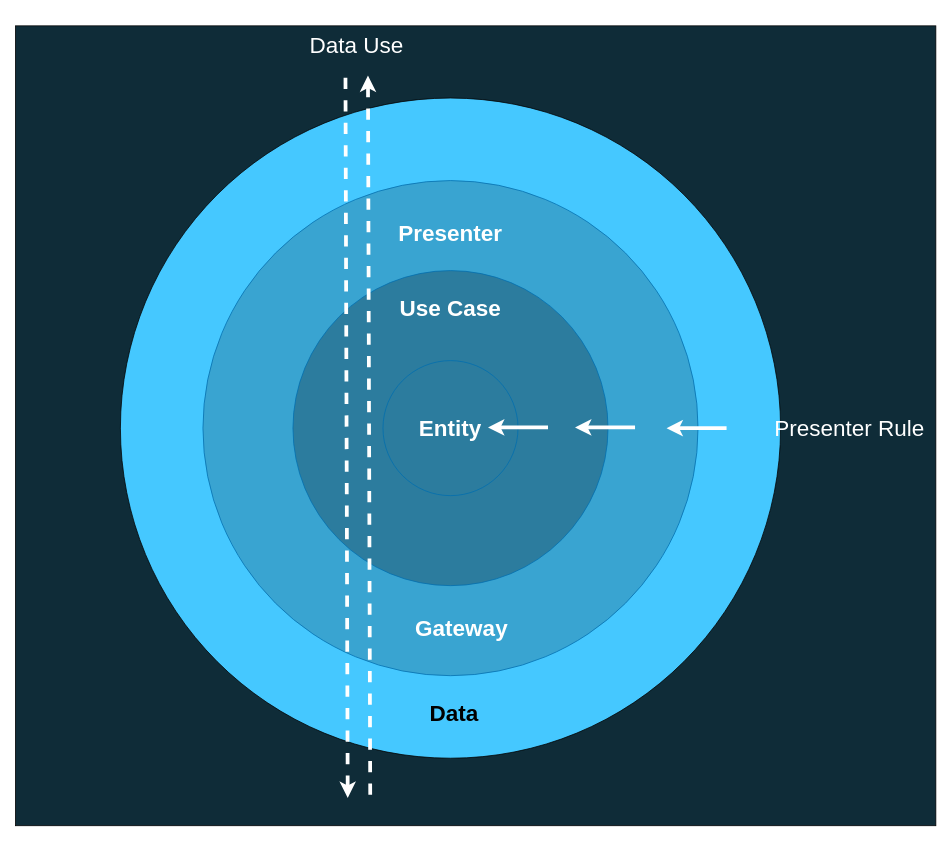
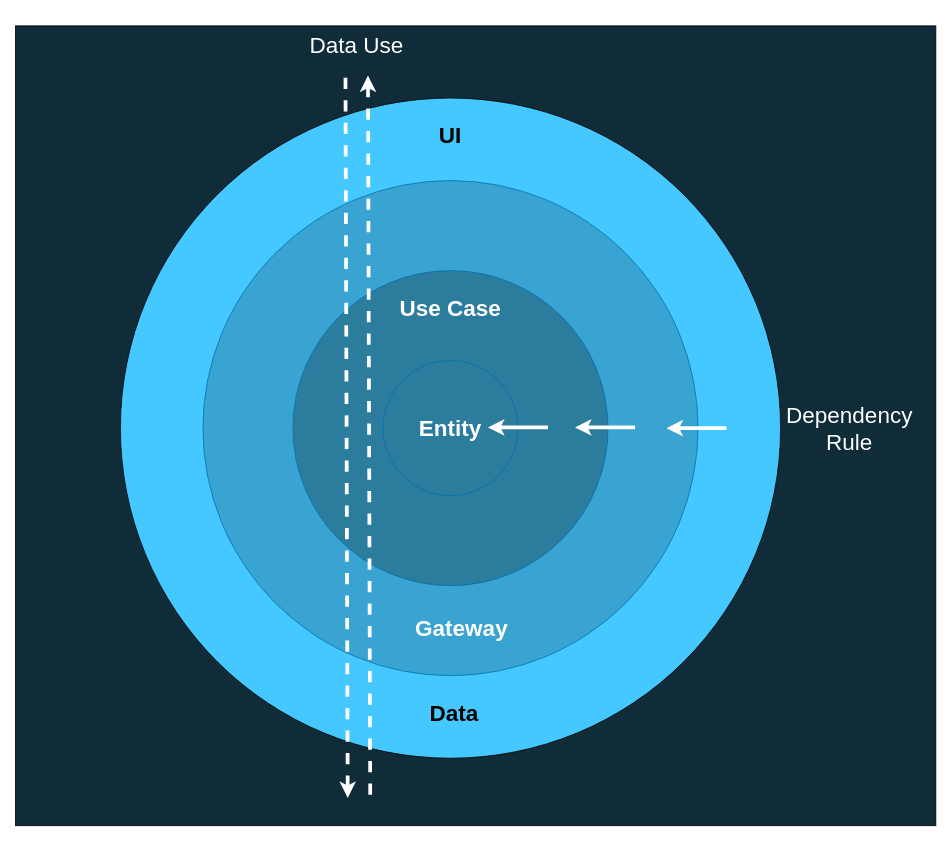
node "UI": added
node "Presenter": removed
node "Presenter Rule": label "Presenter Rule" -> "Dependency Rule"
